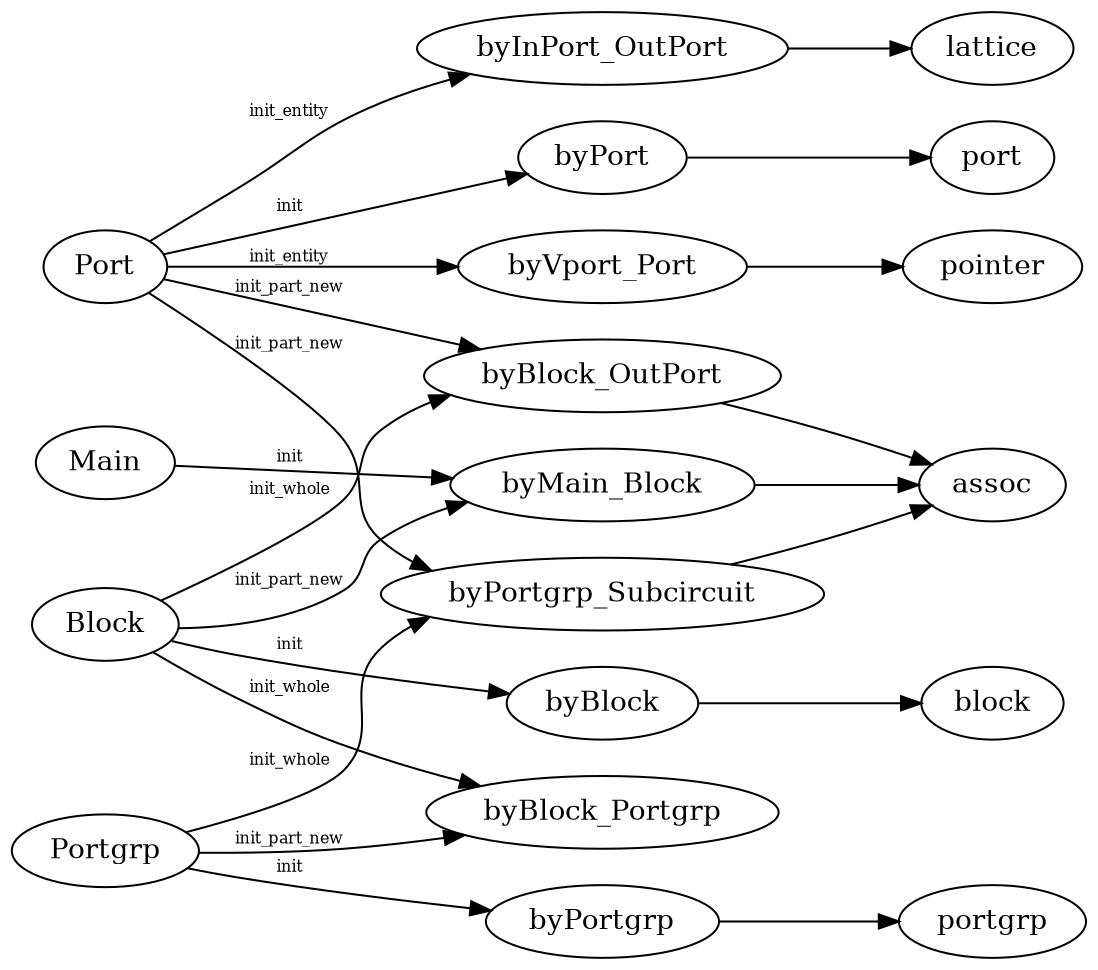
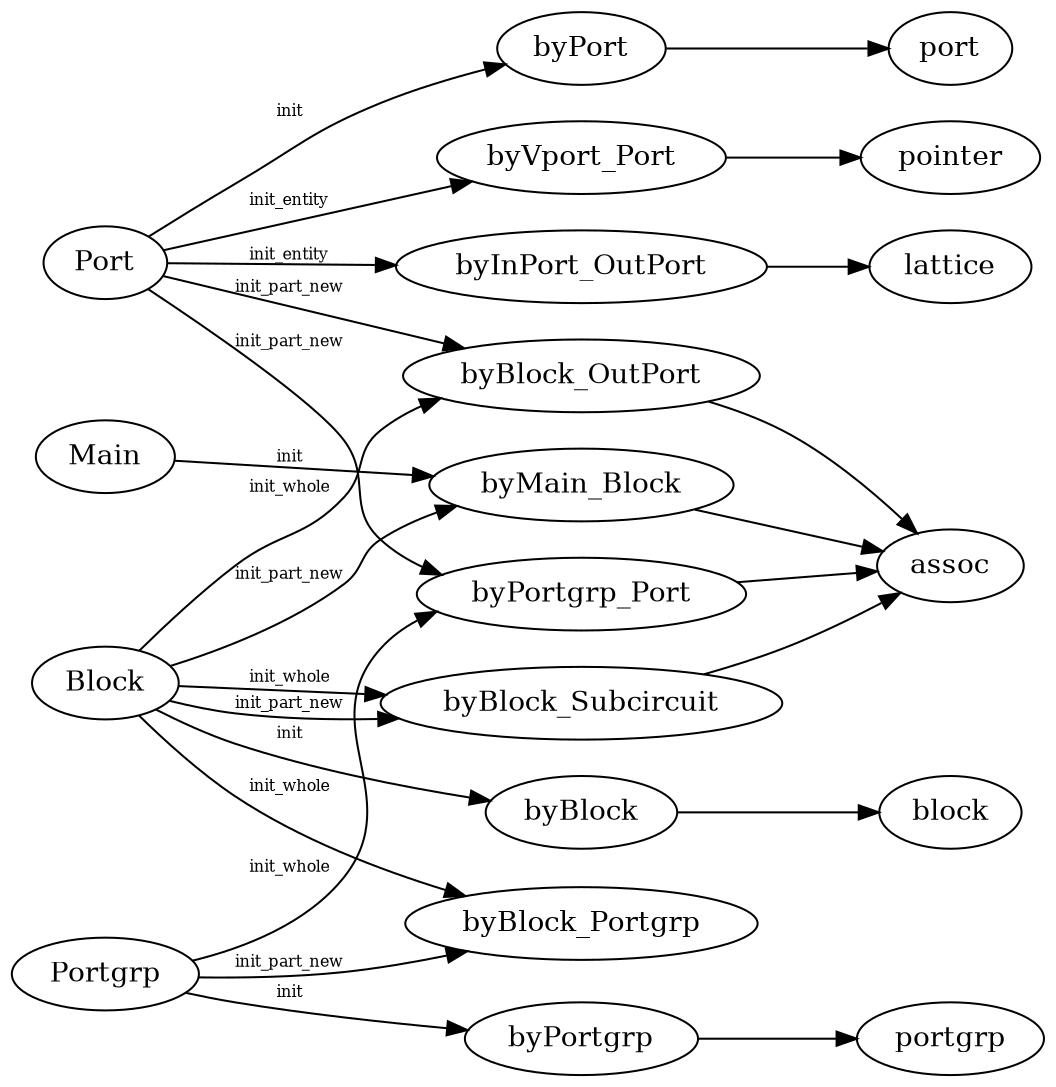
node "byPortgrp_Subcircuit": label "byPortgrp_Subcircuit" -> "byPortgrp_Port"
node "byBlock_Subcircuit": added
